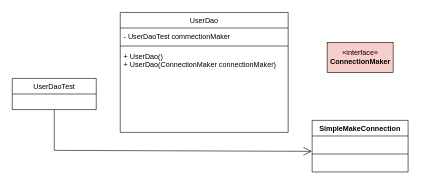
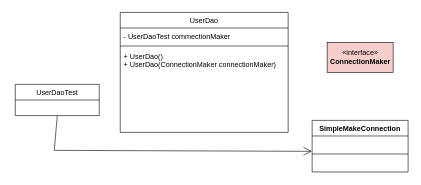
node "UserDaoTest": moved (54, 94) -> (57, 100)
